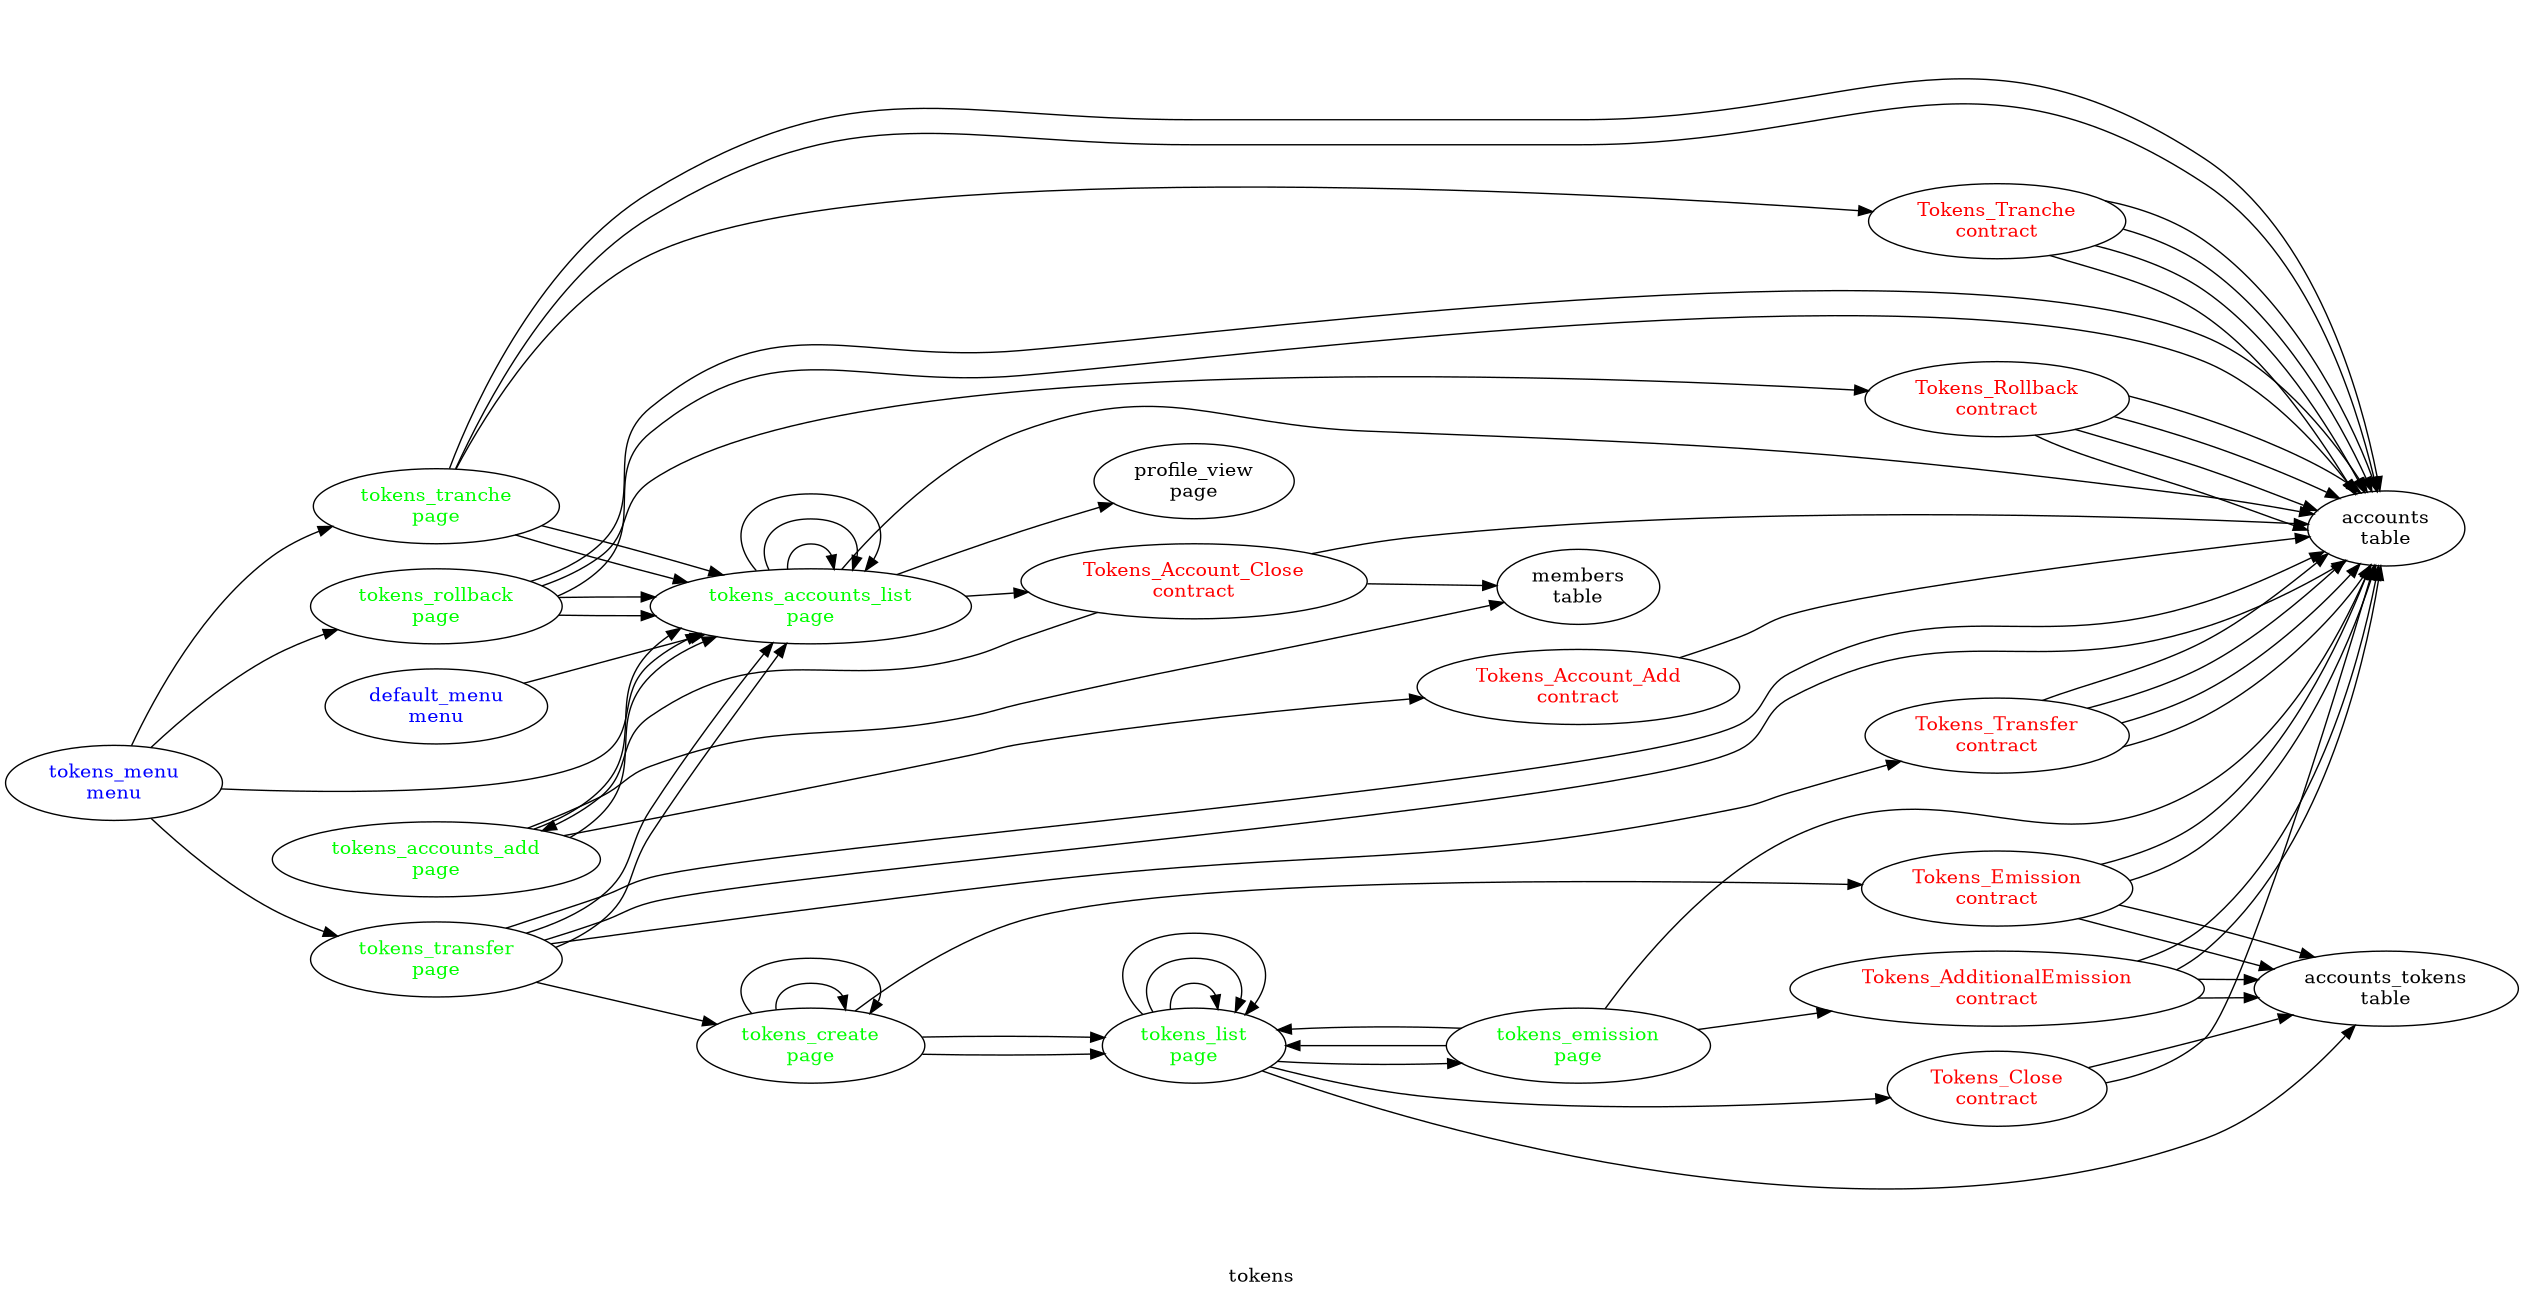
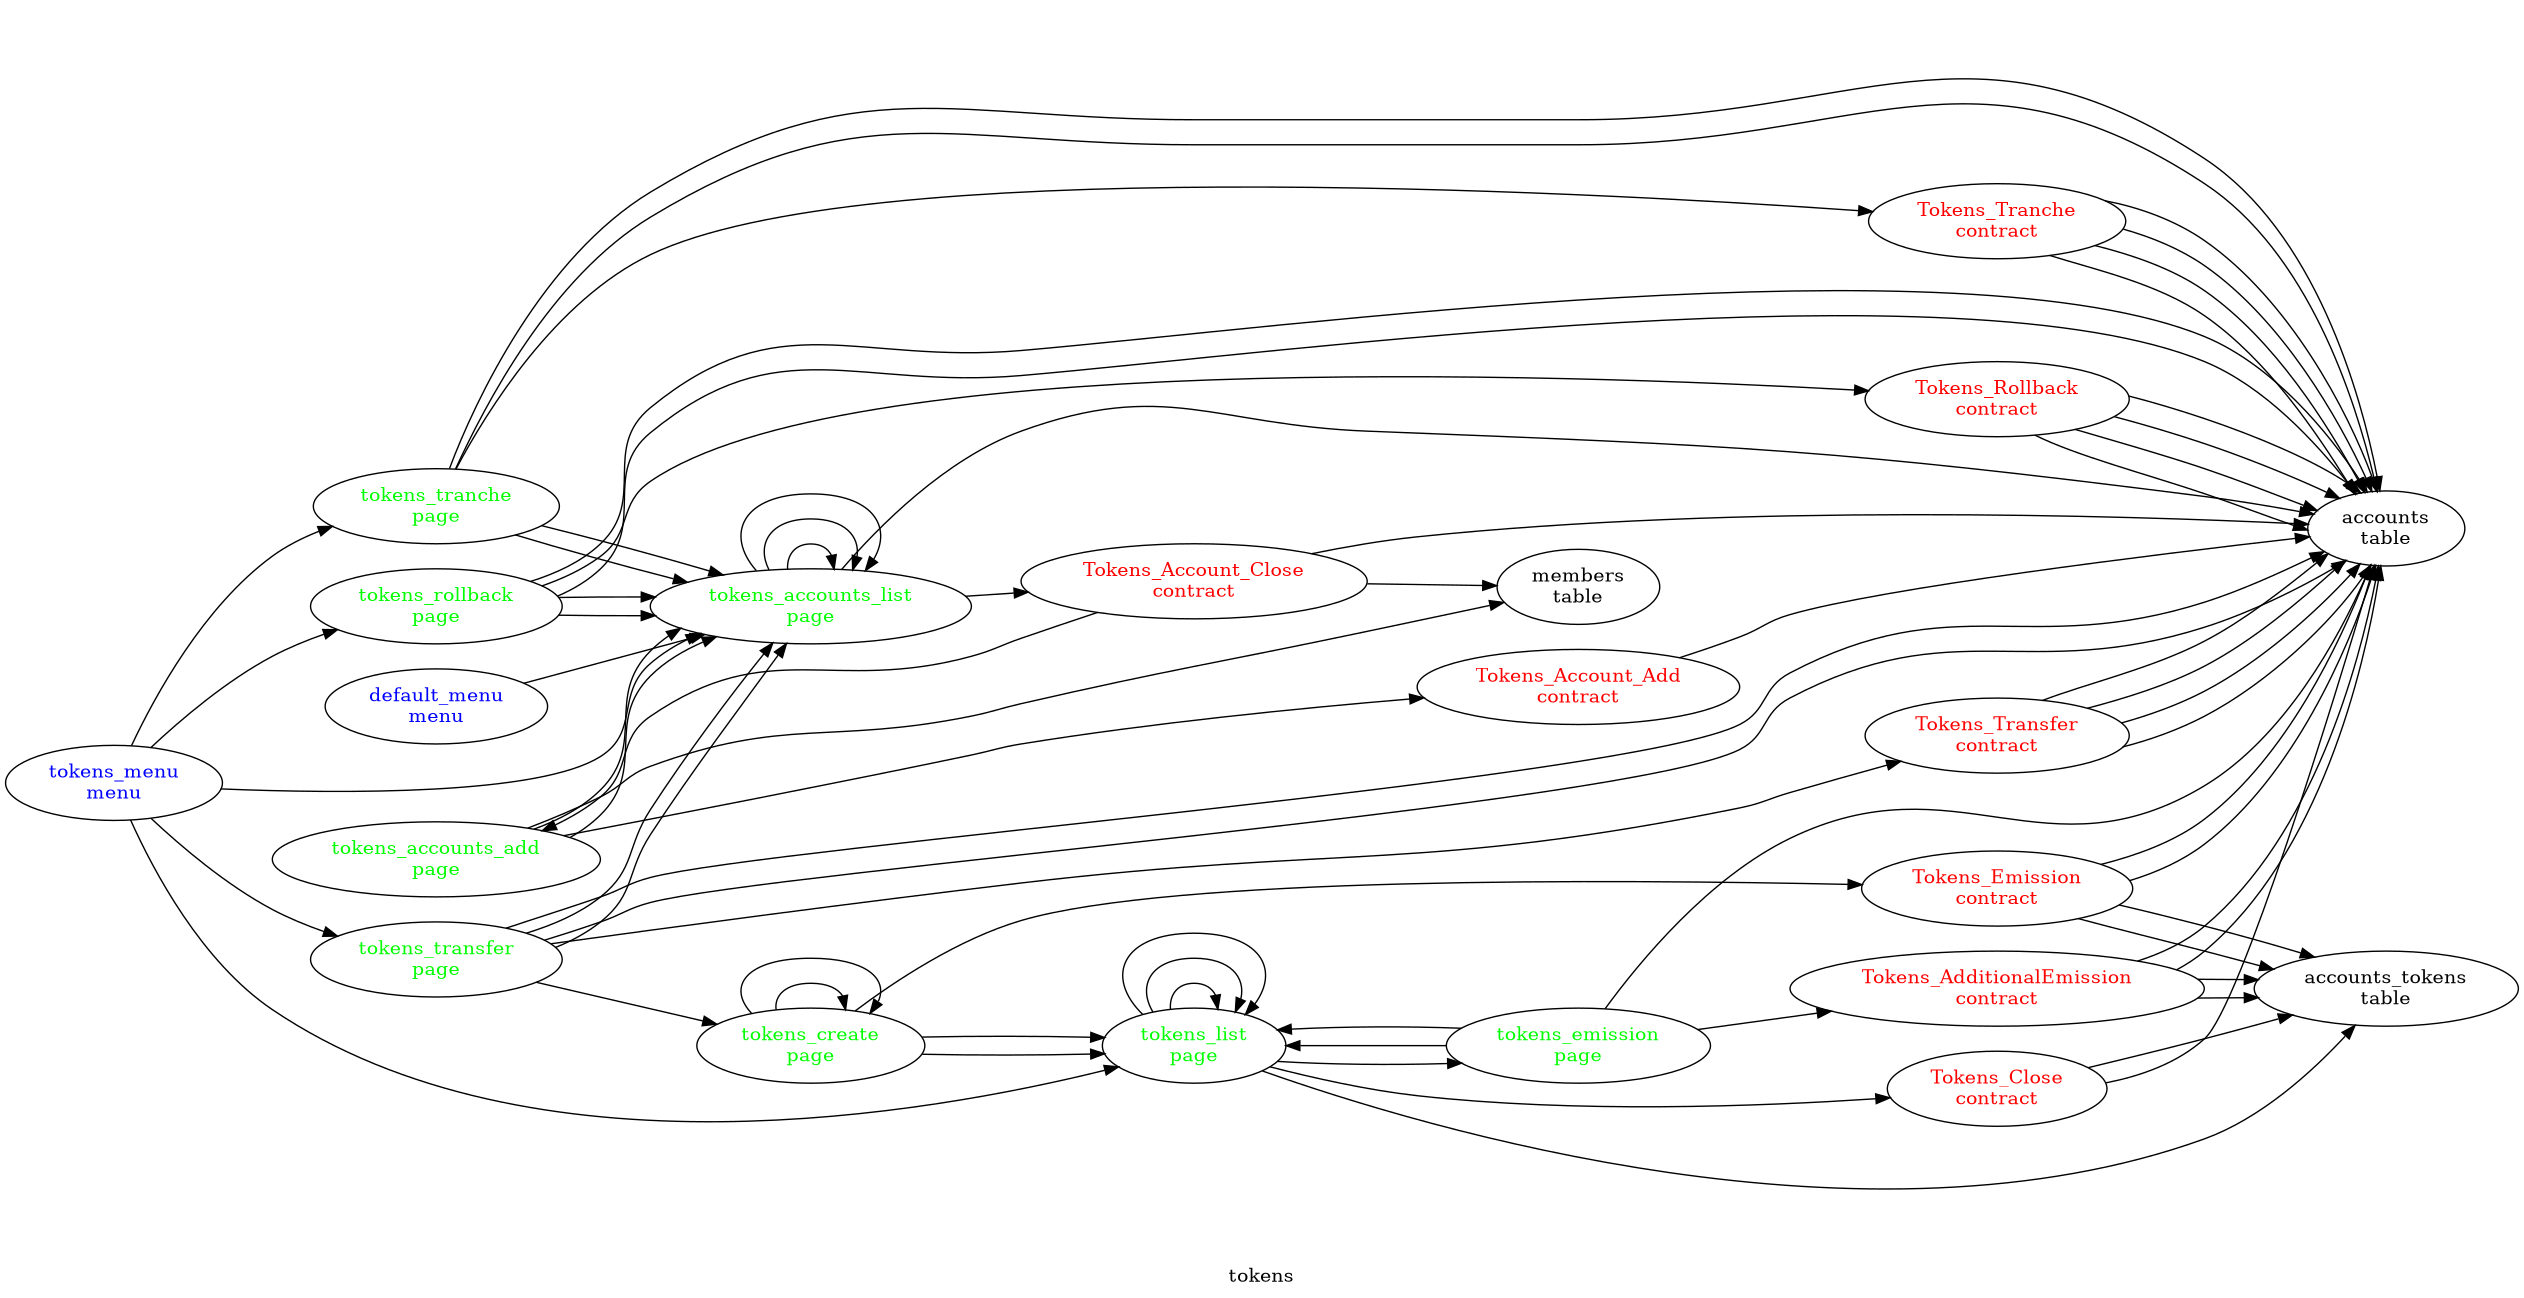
node "profile_view page": removed
edge "tokens_menu menu" -> "tokens_list page": added
